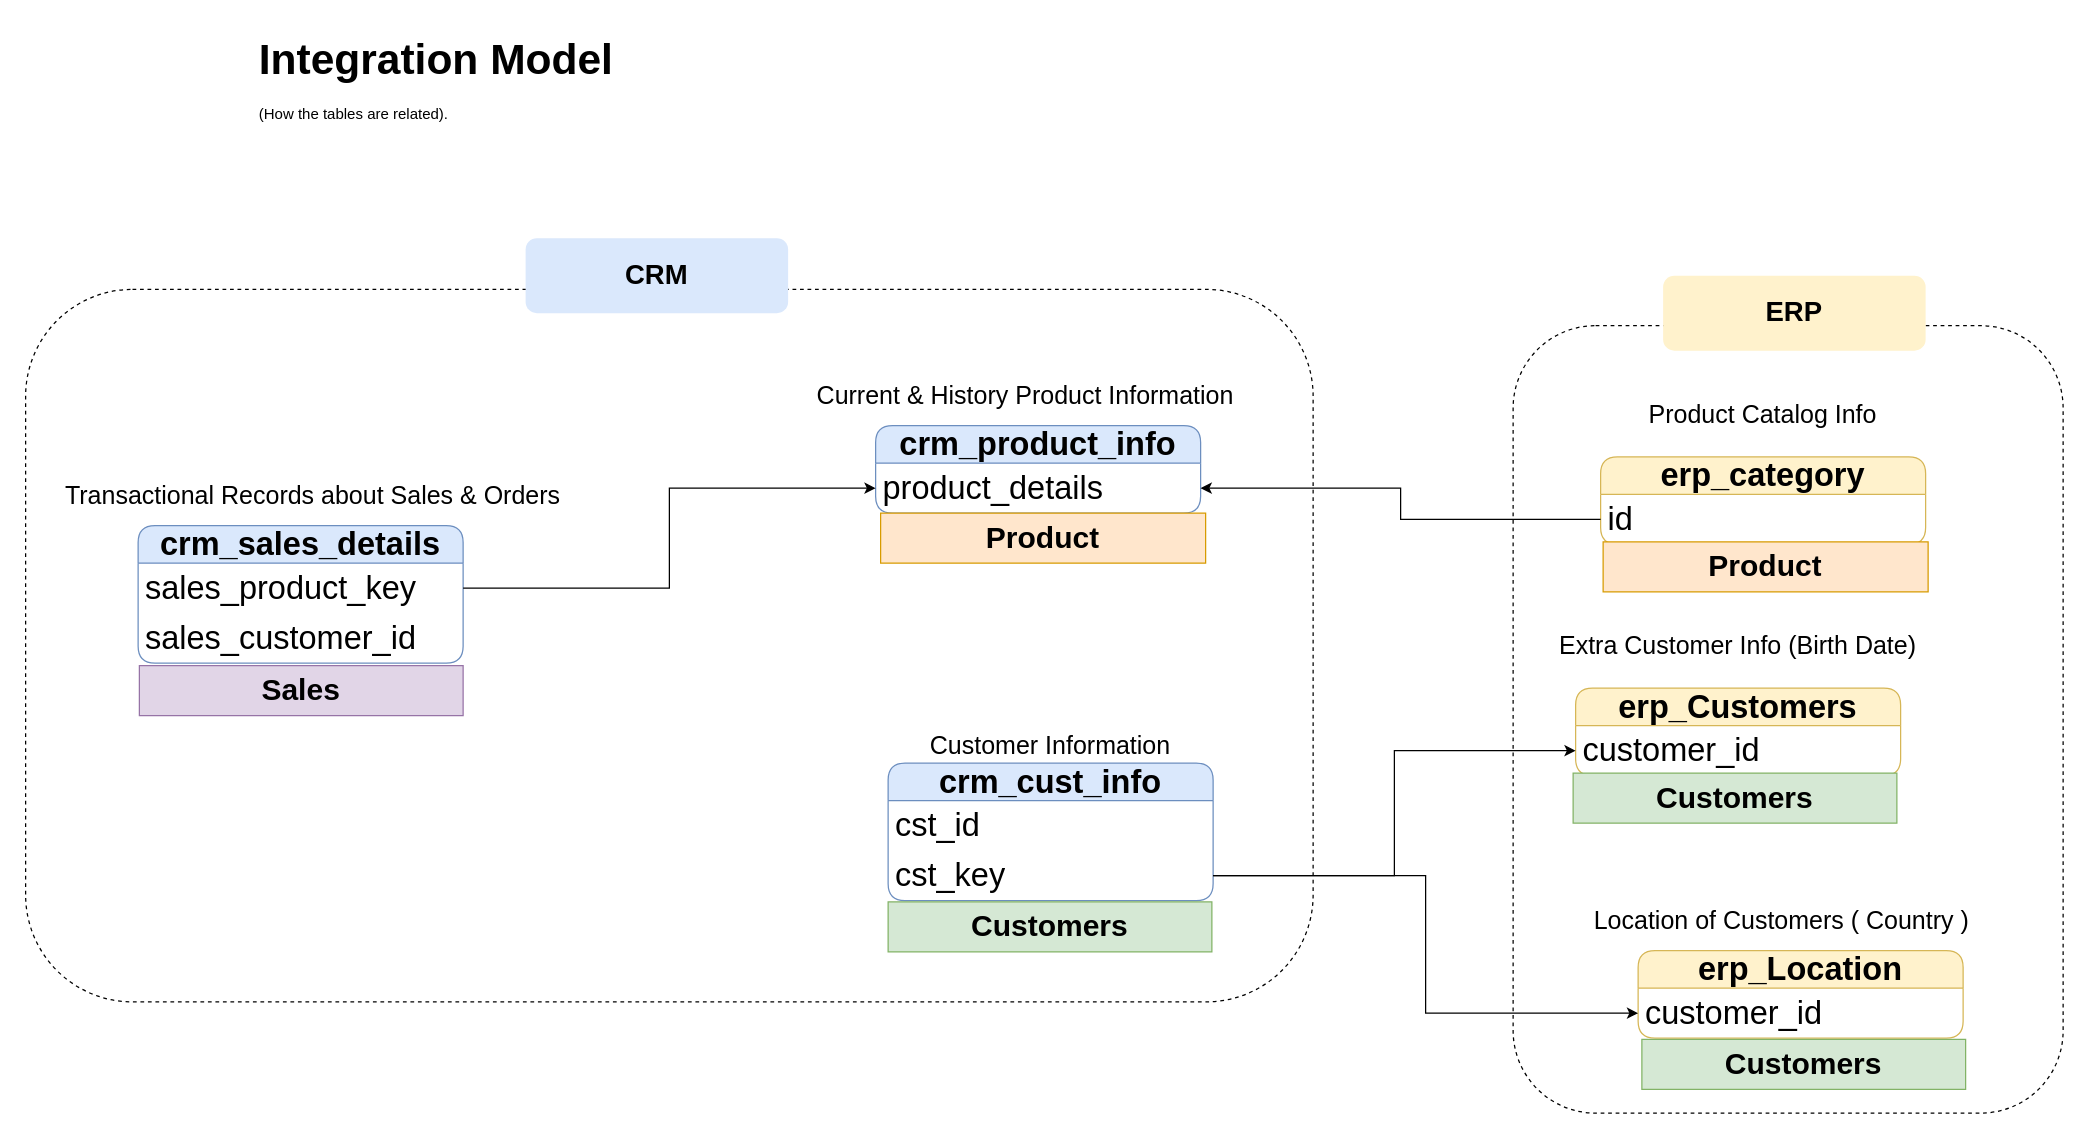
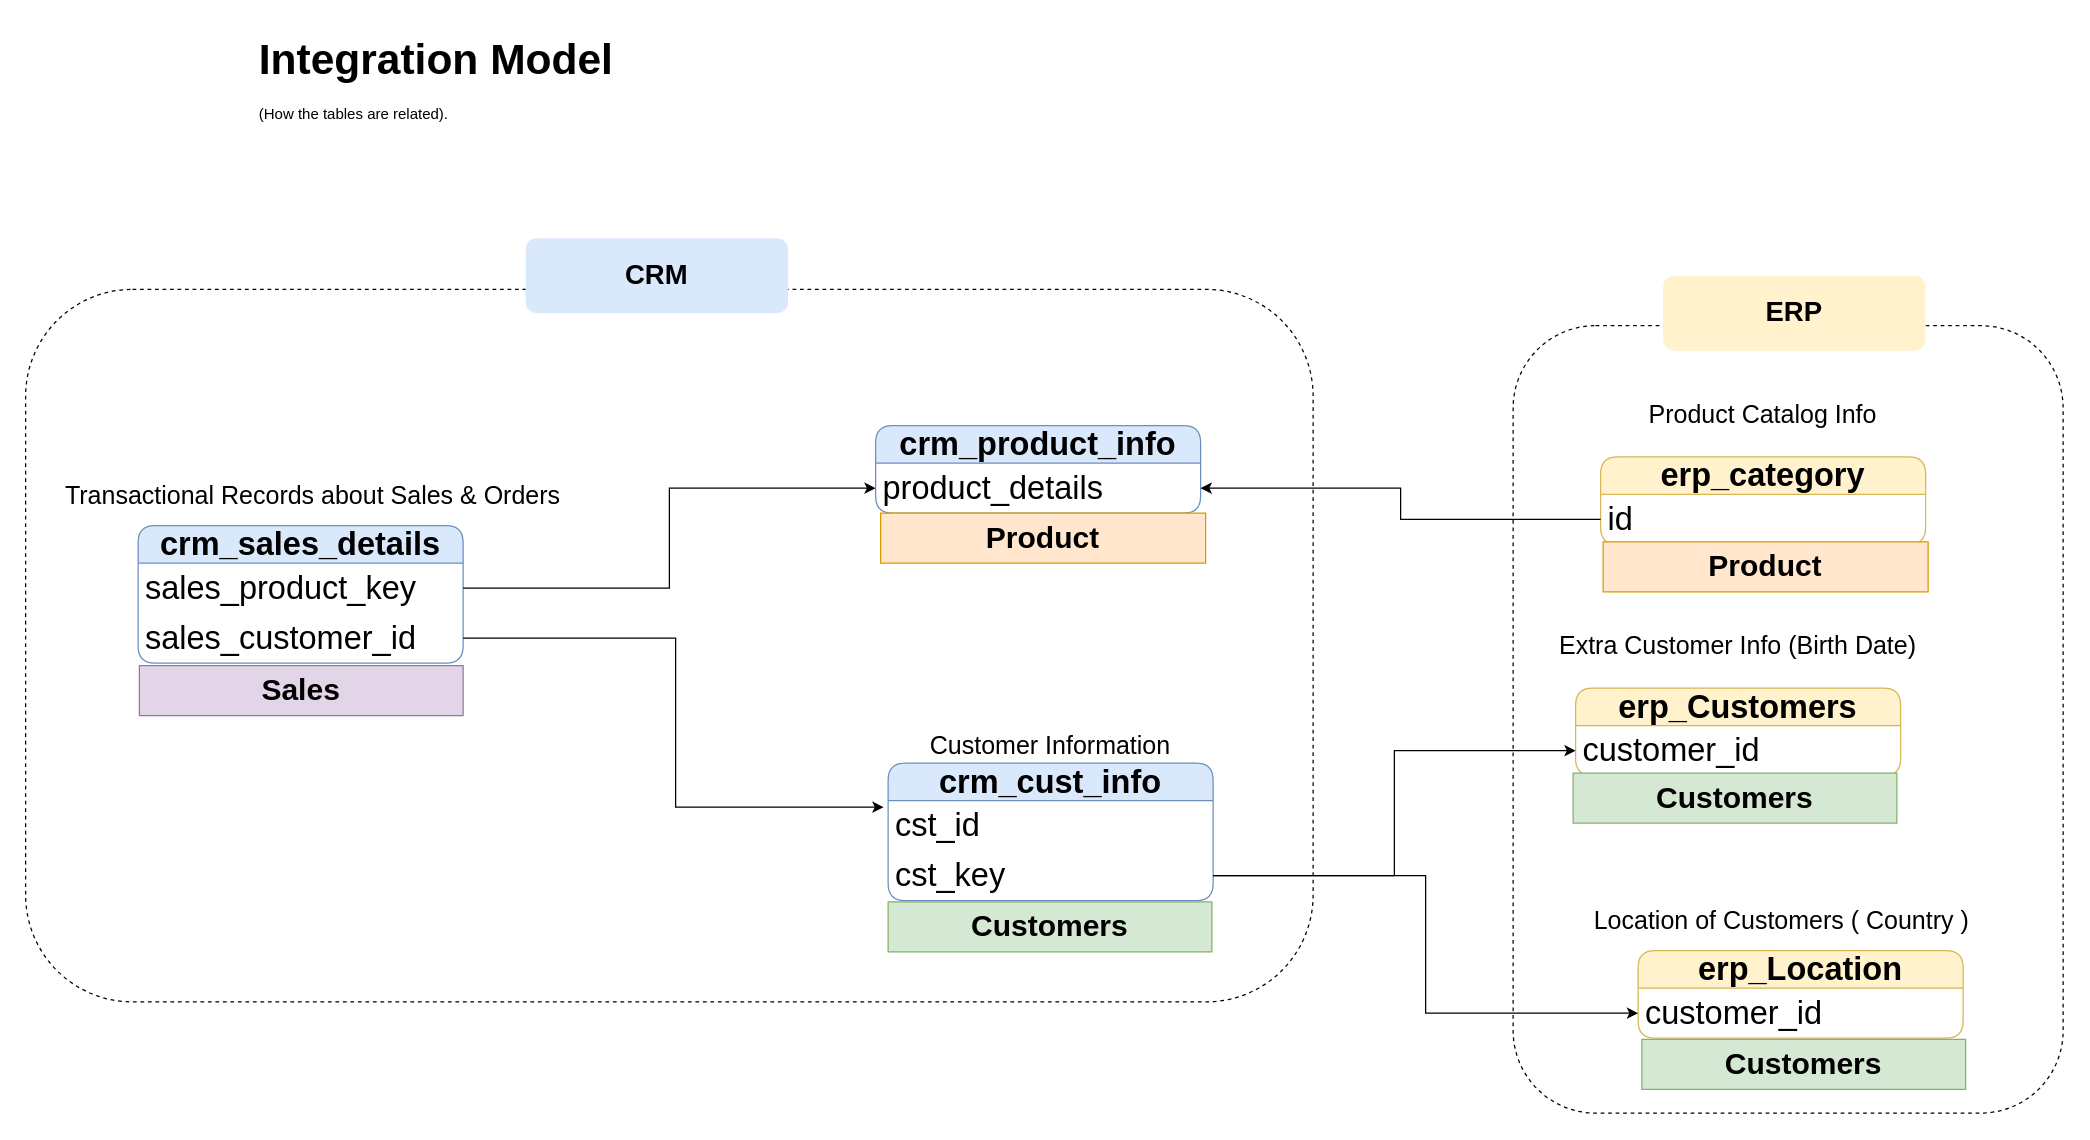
node "Current & History Product Information": removed
edge "sales_customer_id" -> "cst_id": added
